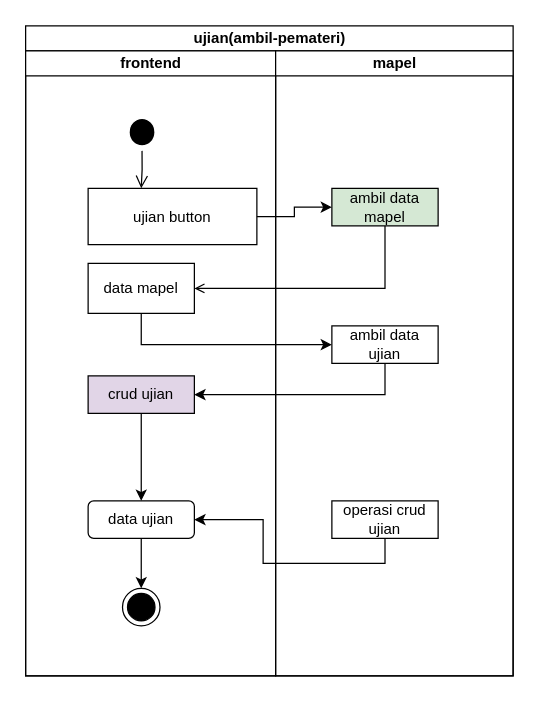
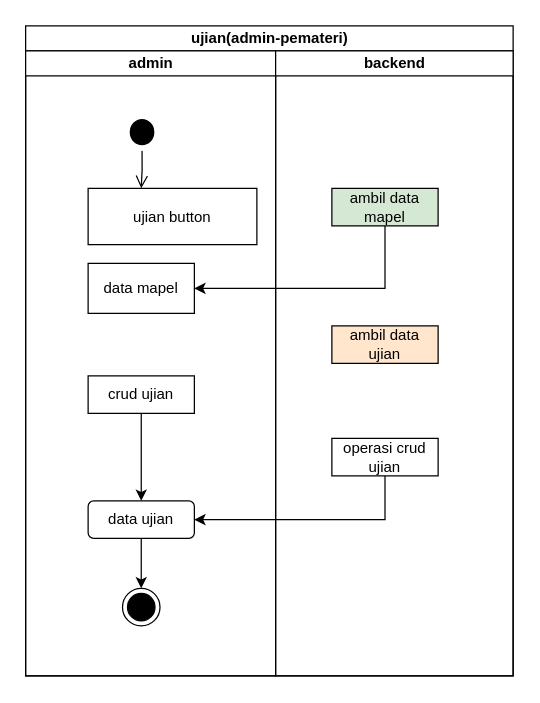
node "ujian(ambil-pemateri)": label "ujian(ambil-pemateri)" -> "ujian(admin-pemateri)"
node "frontend": label "frontend" -> "admin"
node "mapel": label "mapel" -> "backend"
edge "ujian button" -> "ambil data mapel": removed
edge "ambil data mapel" -> "data mapel": arrowhead open -> classic
edge "data mapel" -> "ambil data ujian": removed
node "ambil data ujian": fillcolor #ffffff -> #ffe6cc
node "crud ujian": fillcolor #e1d5e7 -> #ffffff
edge "ambil data ujian" -> "crud ujian": removed
node "operasi crud ujian": moved (385, 519) -> (385, 457)
